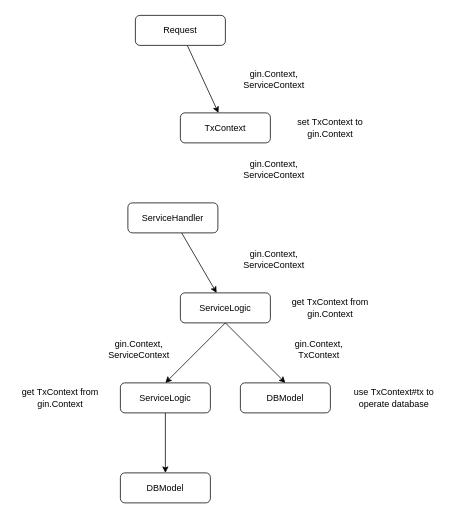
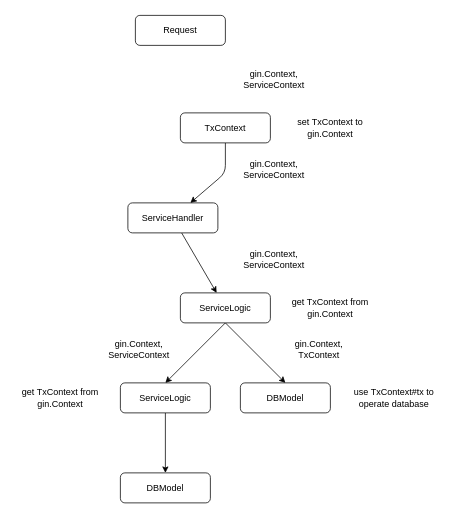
edge "Request" -> "TxContext": removed
edge "TxContext" -> "ServiceHandler": added
